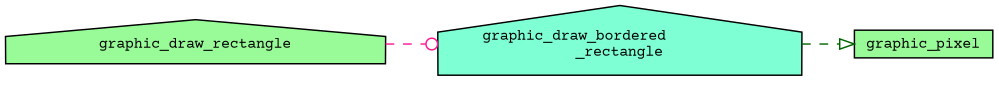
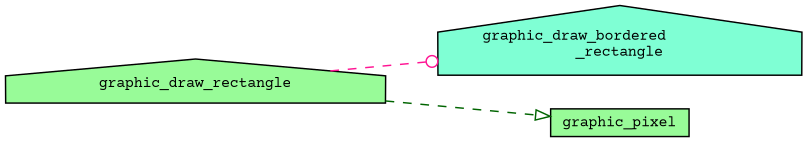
edge "graphic_draw_bordered _rectangle" -> "graphic_pixel": now "graphic_draw_rectangle" -> "graphic_pixel"
